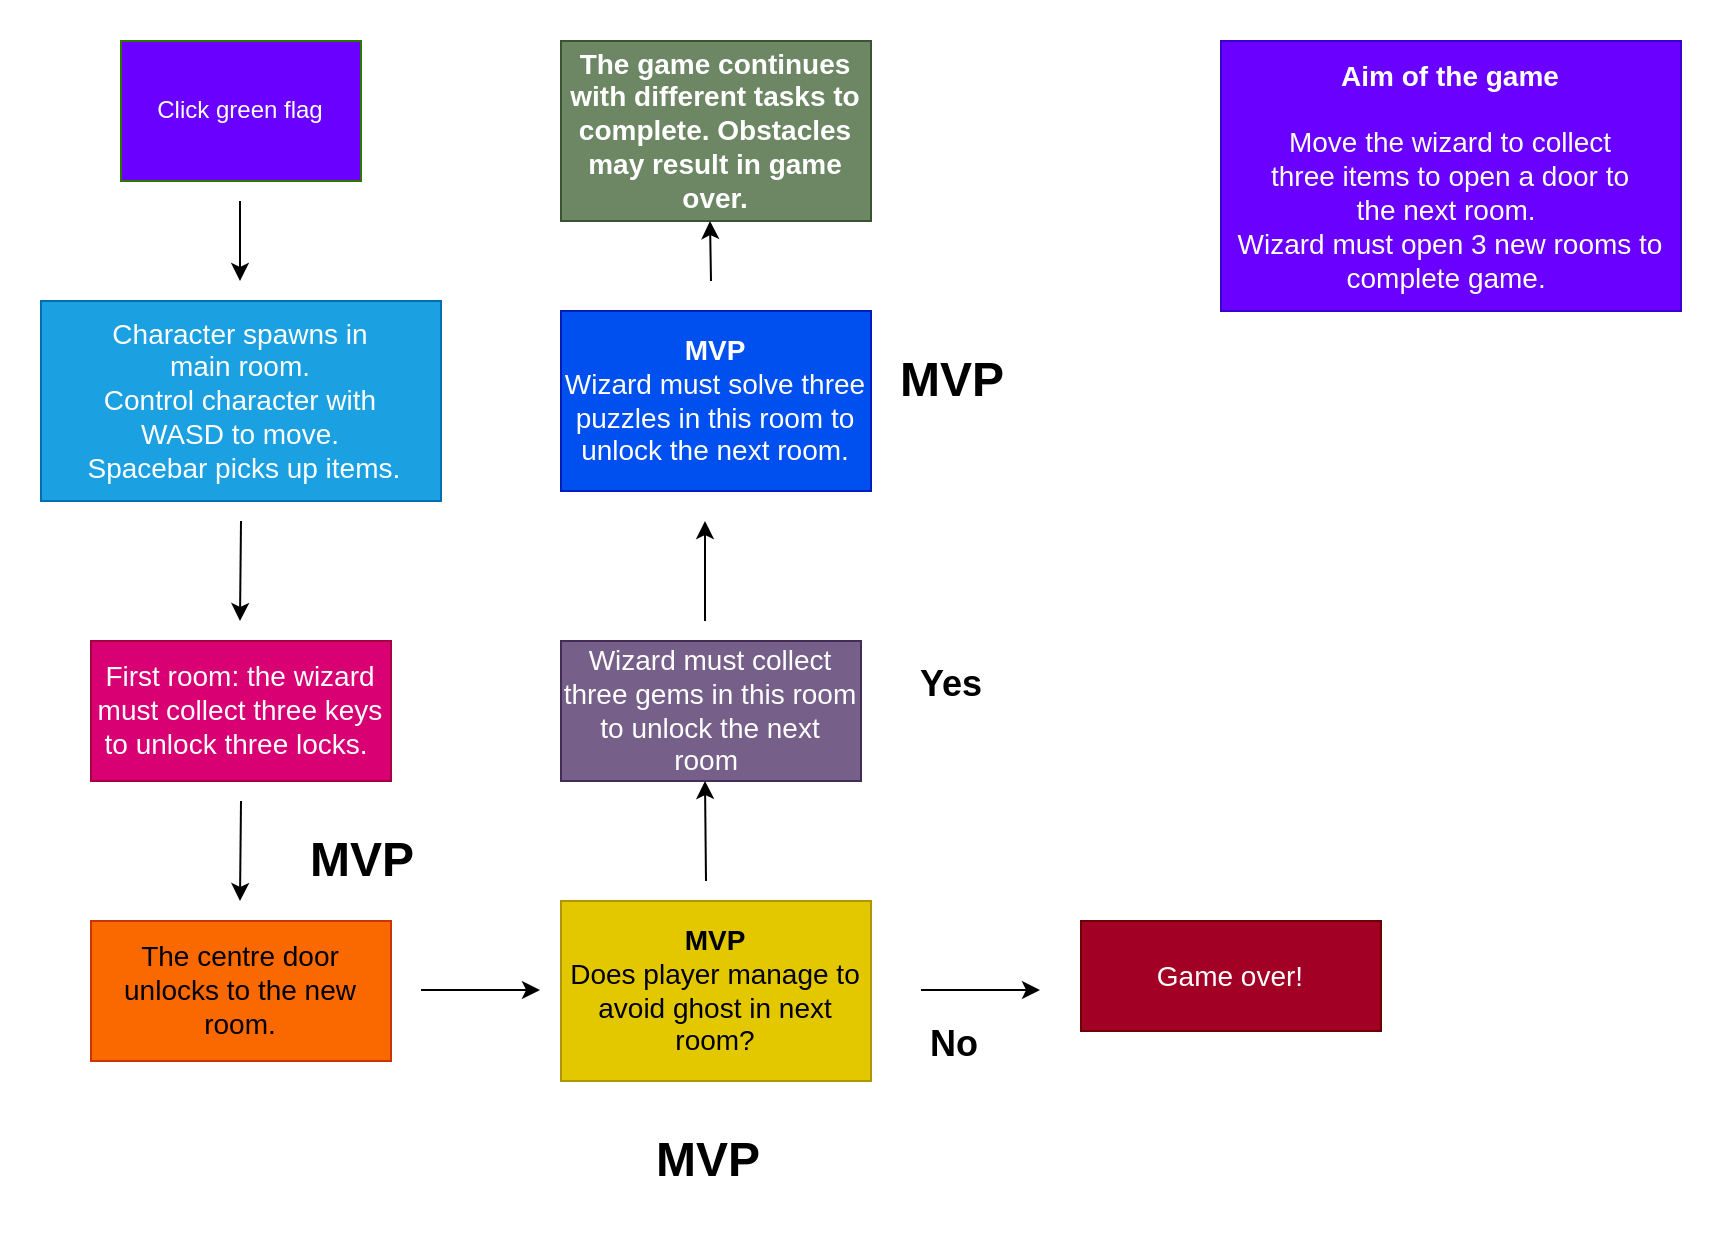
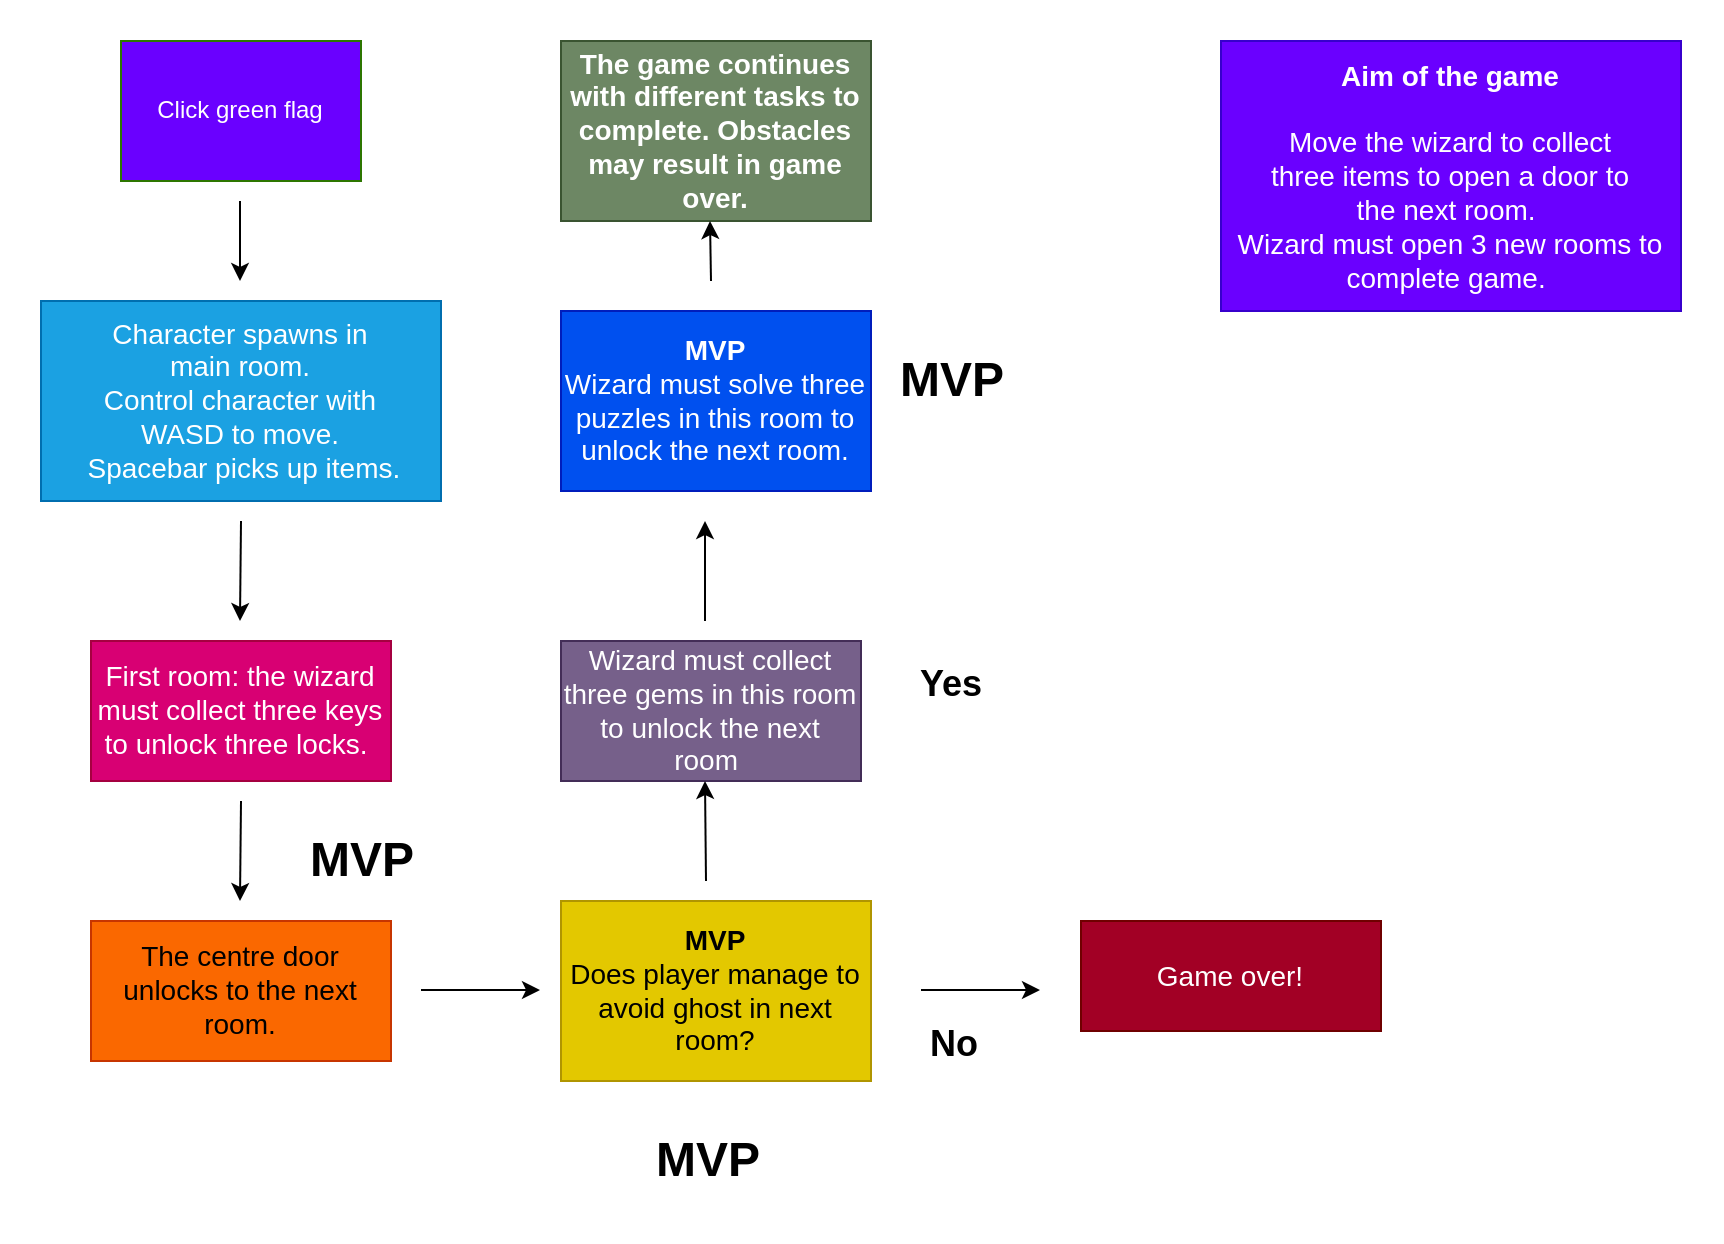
node "The centre door unlocks to the new room.": label "The centre door unlocks to the new room." -> "The centre door unlocks to the next room."
